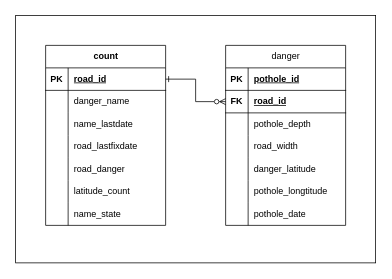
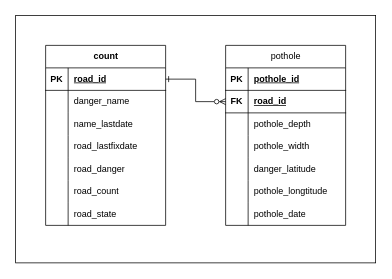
node "danger": label "danger" -> "pothole"
node "road_width": label "road_width" -> "pothole_width"
node "latitude_count": label "latitude_count" -> "road_count"
node "name_state": label "name_state" -> "road_state"
